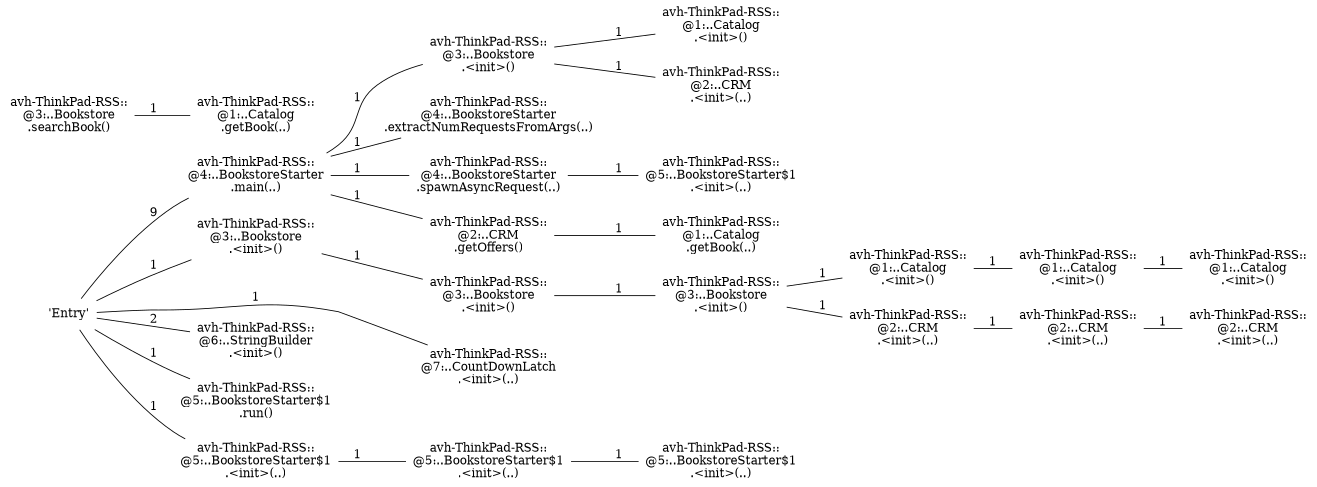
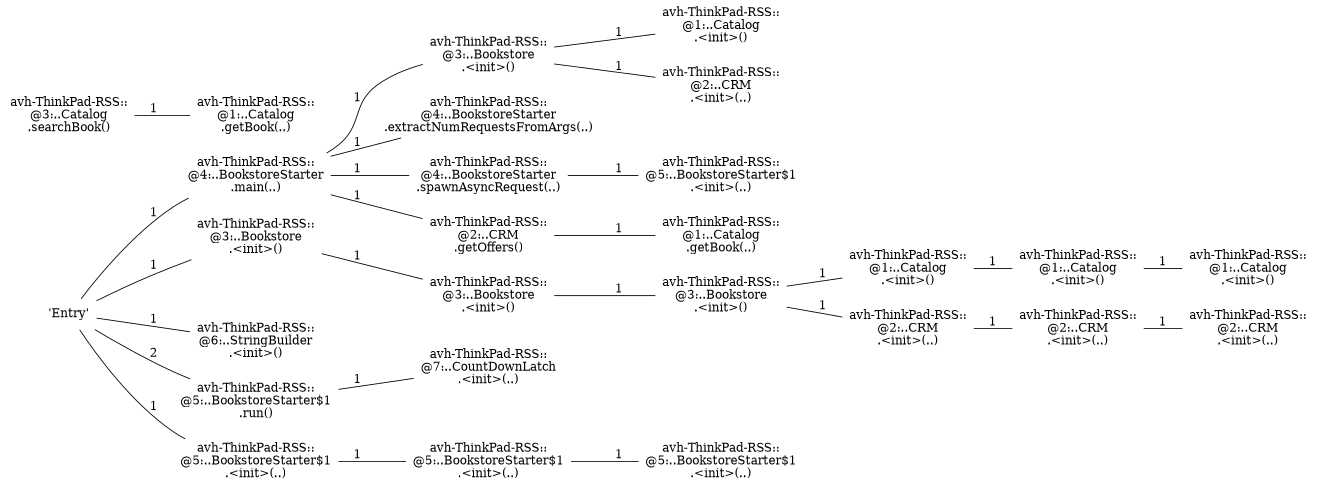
node "avh-ThinkPad-RSS:: @3:..Bookstore .searchBook()": label "avh-ThinkPad-RSS:: @3:..Bookstore .searchBook()" -> "avh-ThinkPad-RSS:: @3:..Catalog .searchBook()"
edge "avh-ThinkPad-RSS:: @4:..BookstoreStarter .main(..)" -- "'Entry'": label "9" -> "1"
edge "'Entry'" -- "avh-ThinkPad-RSS:: @7:..CountDownLatch .<init>(..)": now "avh-ThinkPad-RSS:: @5:..BookstoreStarter$1 .run()" -- "avh-ThinkPad-RSS:: @7:..CountDownLatch .<init>(..)"
edge "'Entry'" -- "avh-ThinkPad-RSS:: @6:..StringBuilder .<init>()": label "2" -> "1"
edge "'Entry'" -- "avh-ThinkPad-RSS:: @5:..BookstoreStarter$1 .run()": label "1" -> "2"
